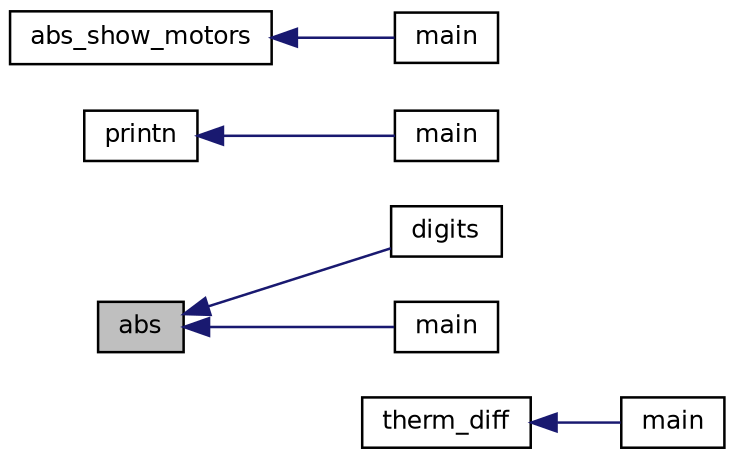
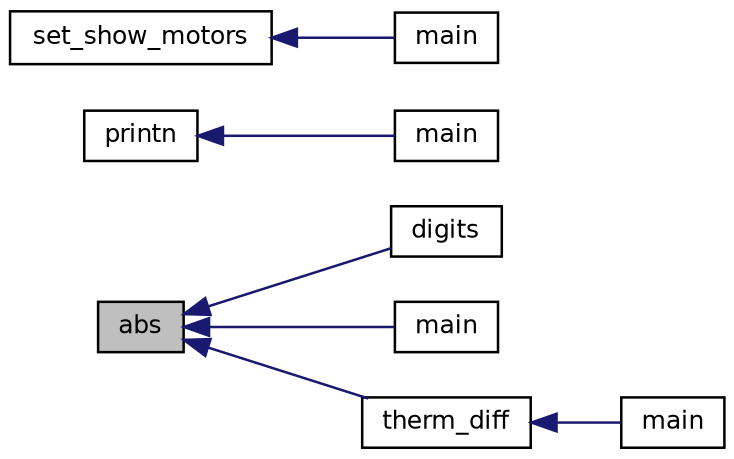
node "abs_show_motors": label "abs_show_motors" -> "set_show_motors"
edge "therm_diff" -> "abs": added
